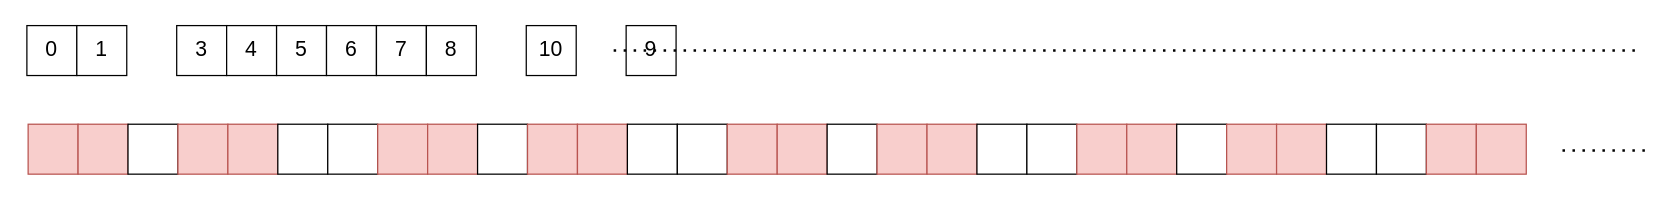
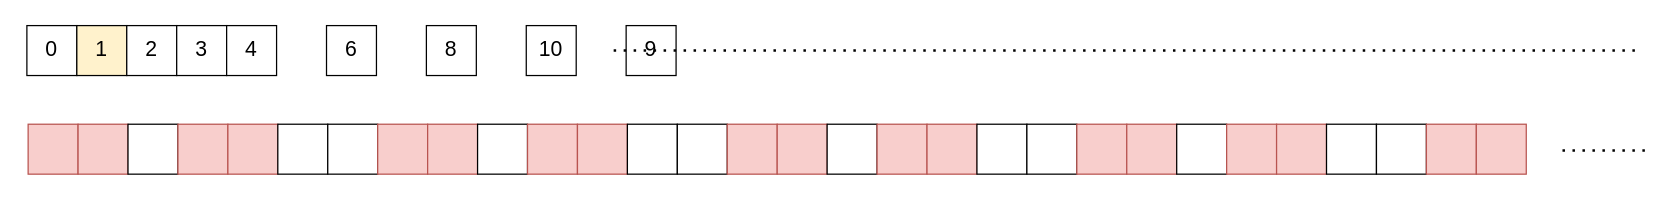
node "1": fillcolor #ffffff -> #fff2cc
node "2": added
node "5": removed
node "7": removed
